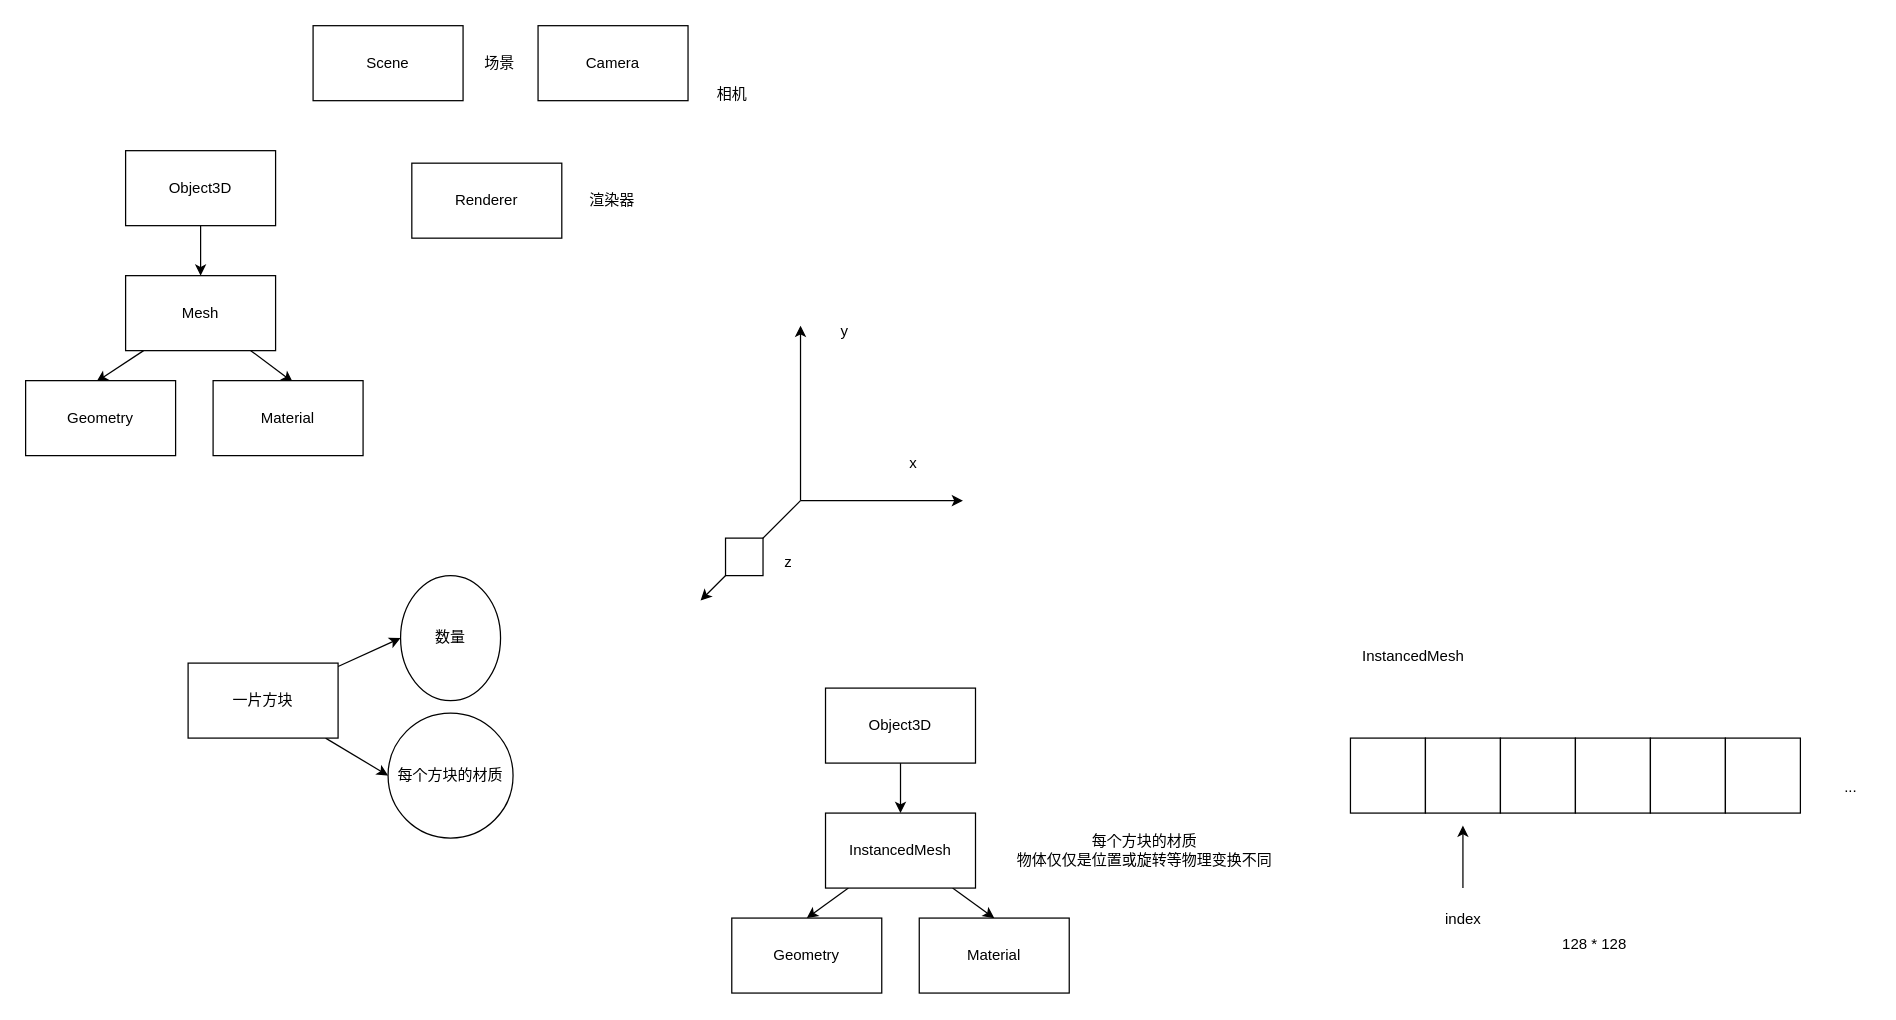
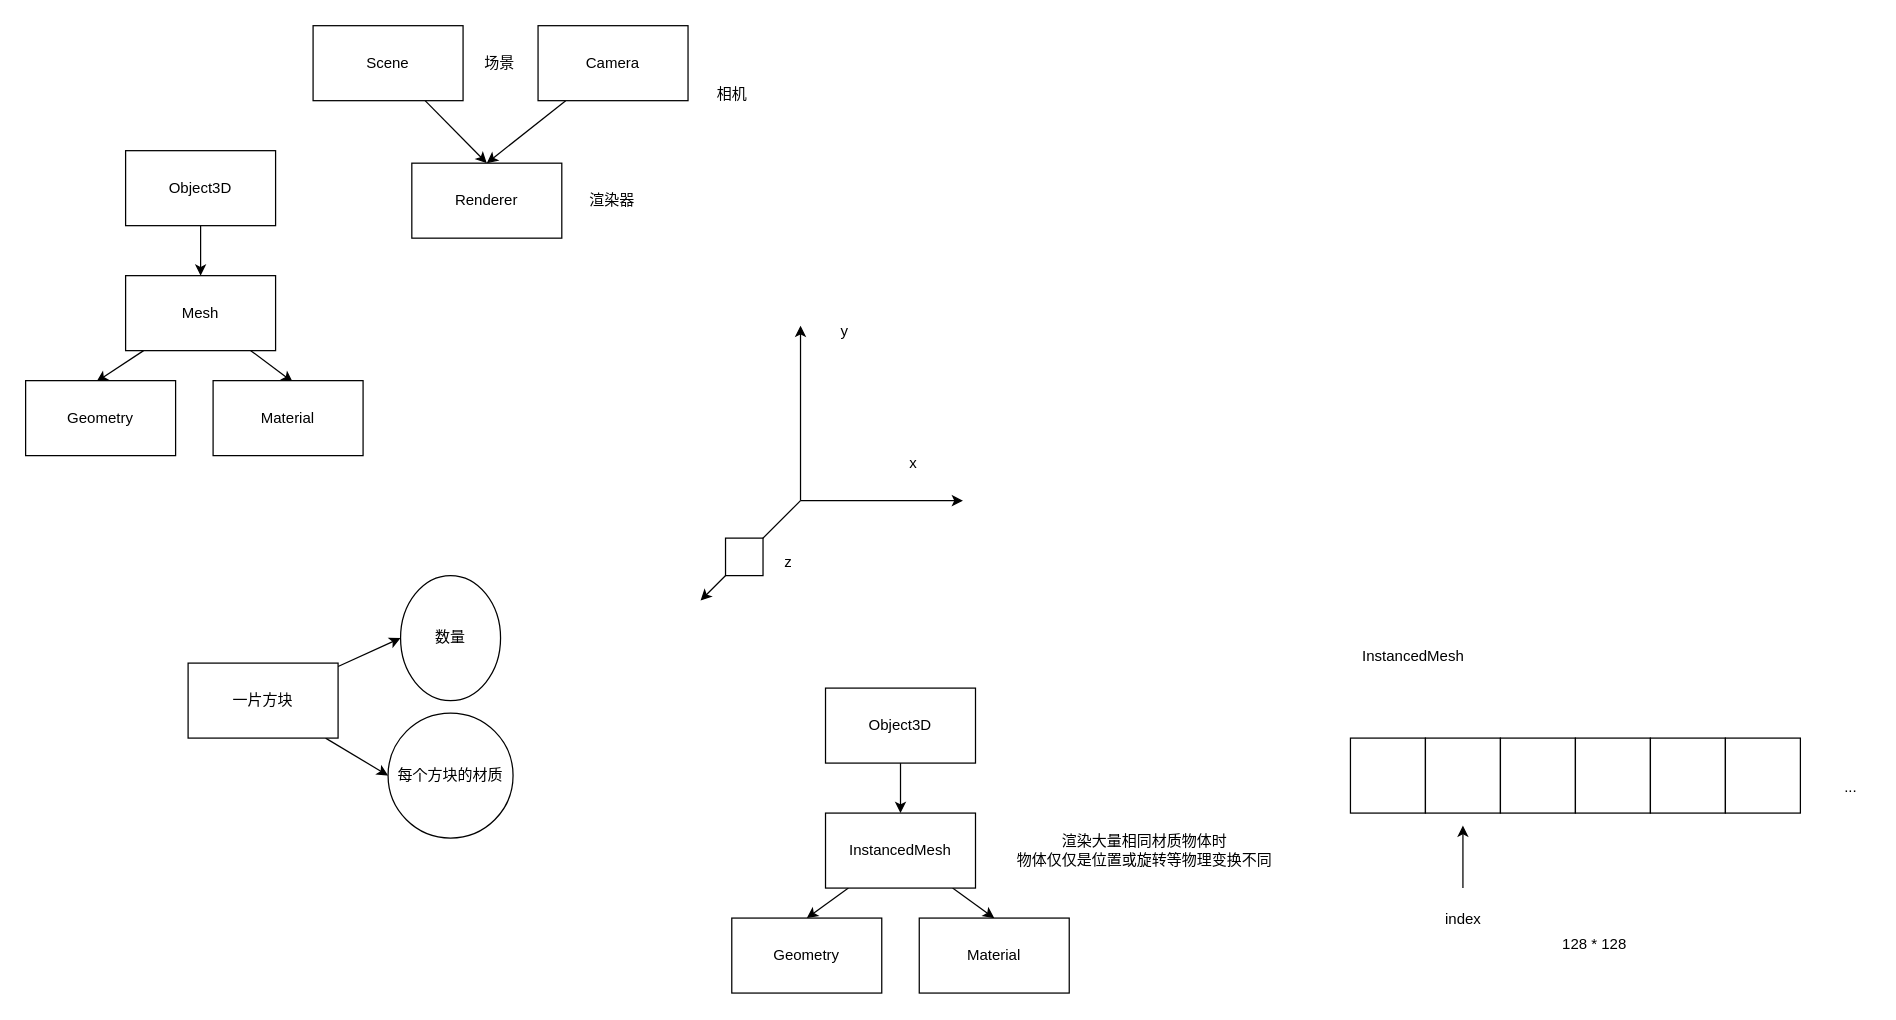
edge "Scene" -> "Renderer": added
edge "Camera" -> "Renderer": added
node "每个方块的材质 物体仅仅是位置或旋转等物理变换不同": label "每个方块的材质 物体仅仅是位置或旋转等物理变换不同" -> "渲染大量相同材质物体时 物体仅仅是位置或旋转等物理变换不同"
